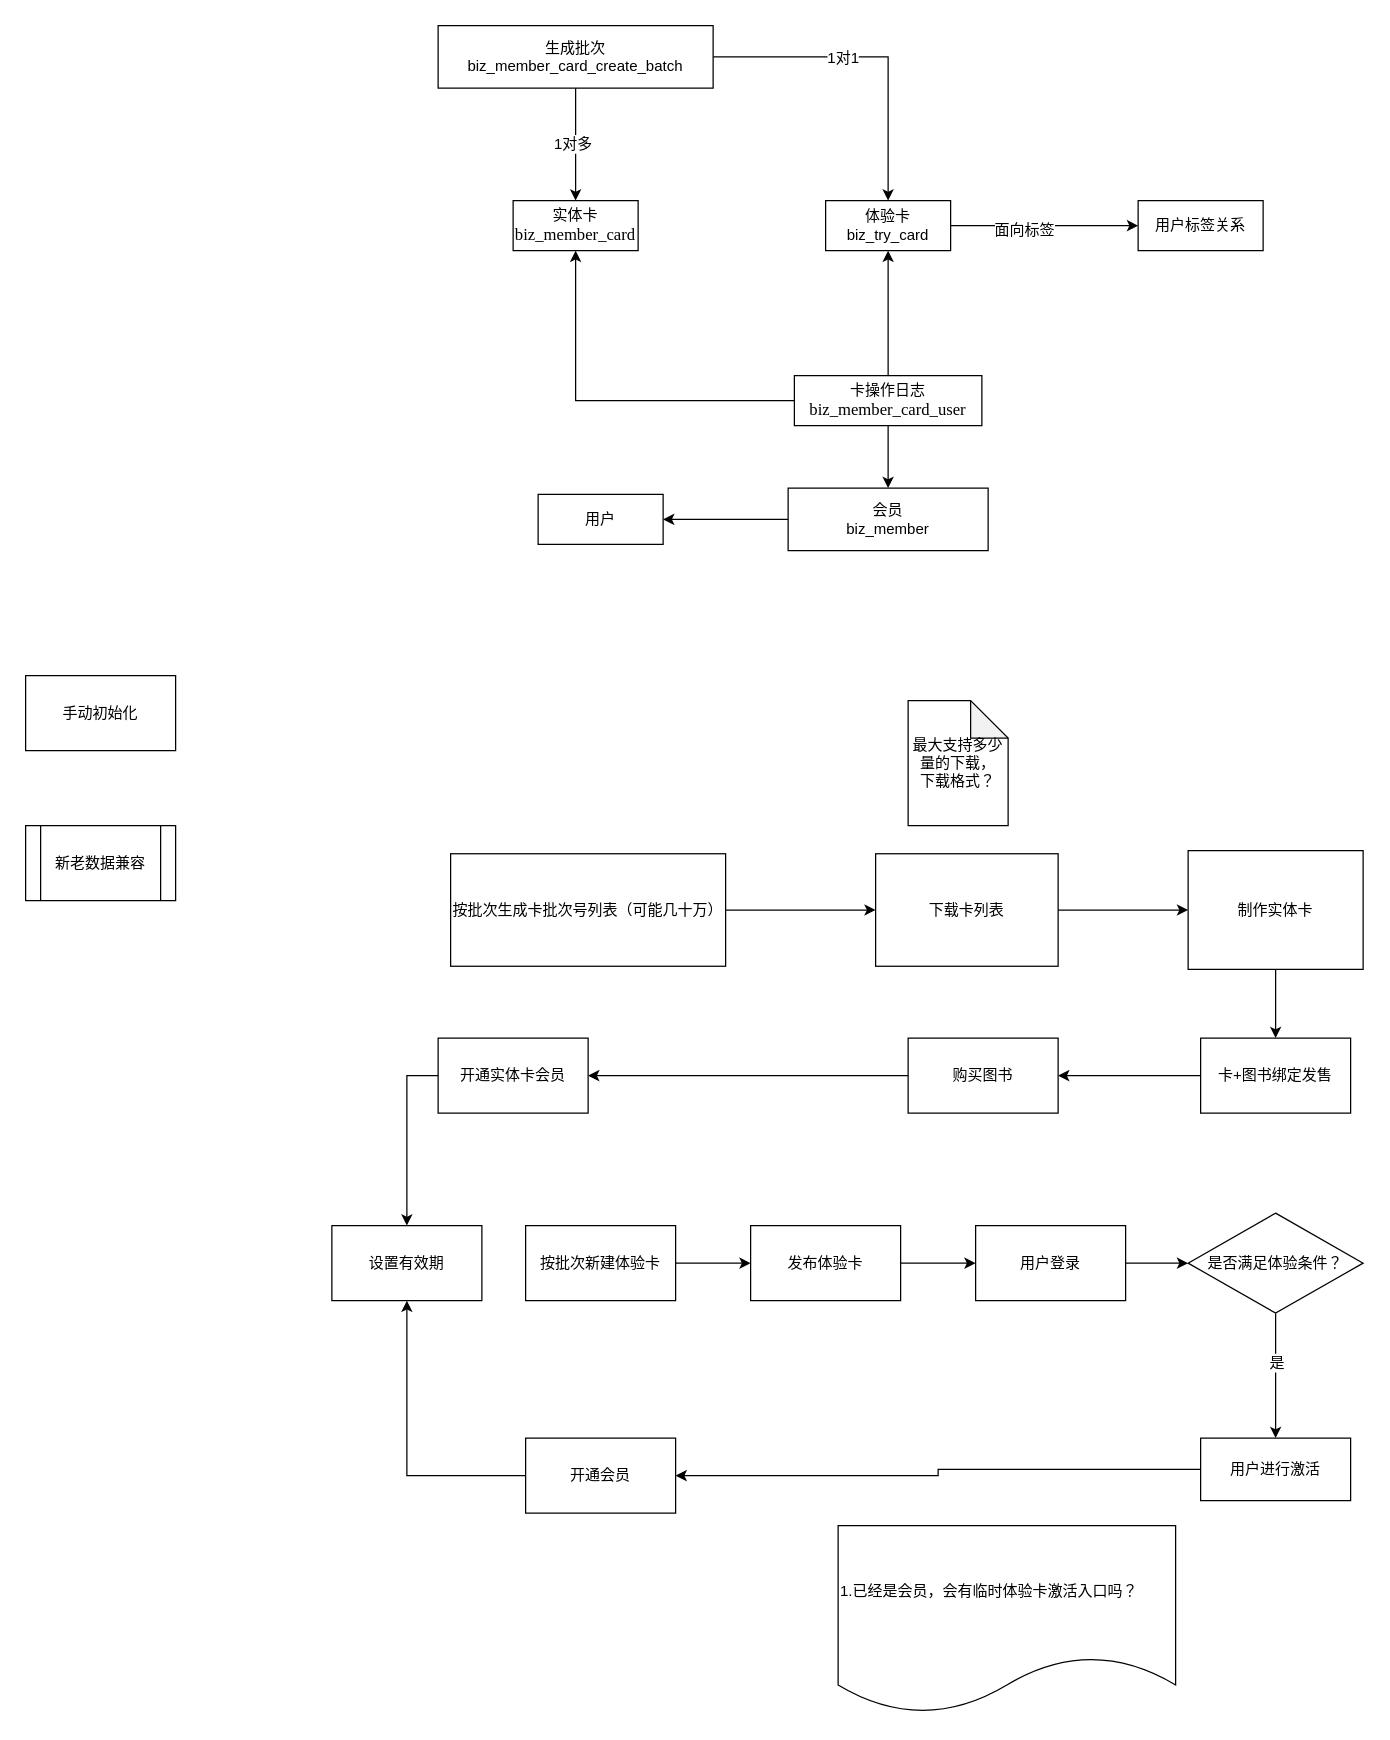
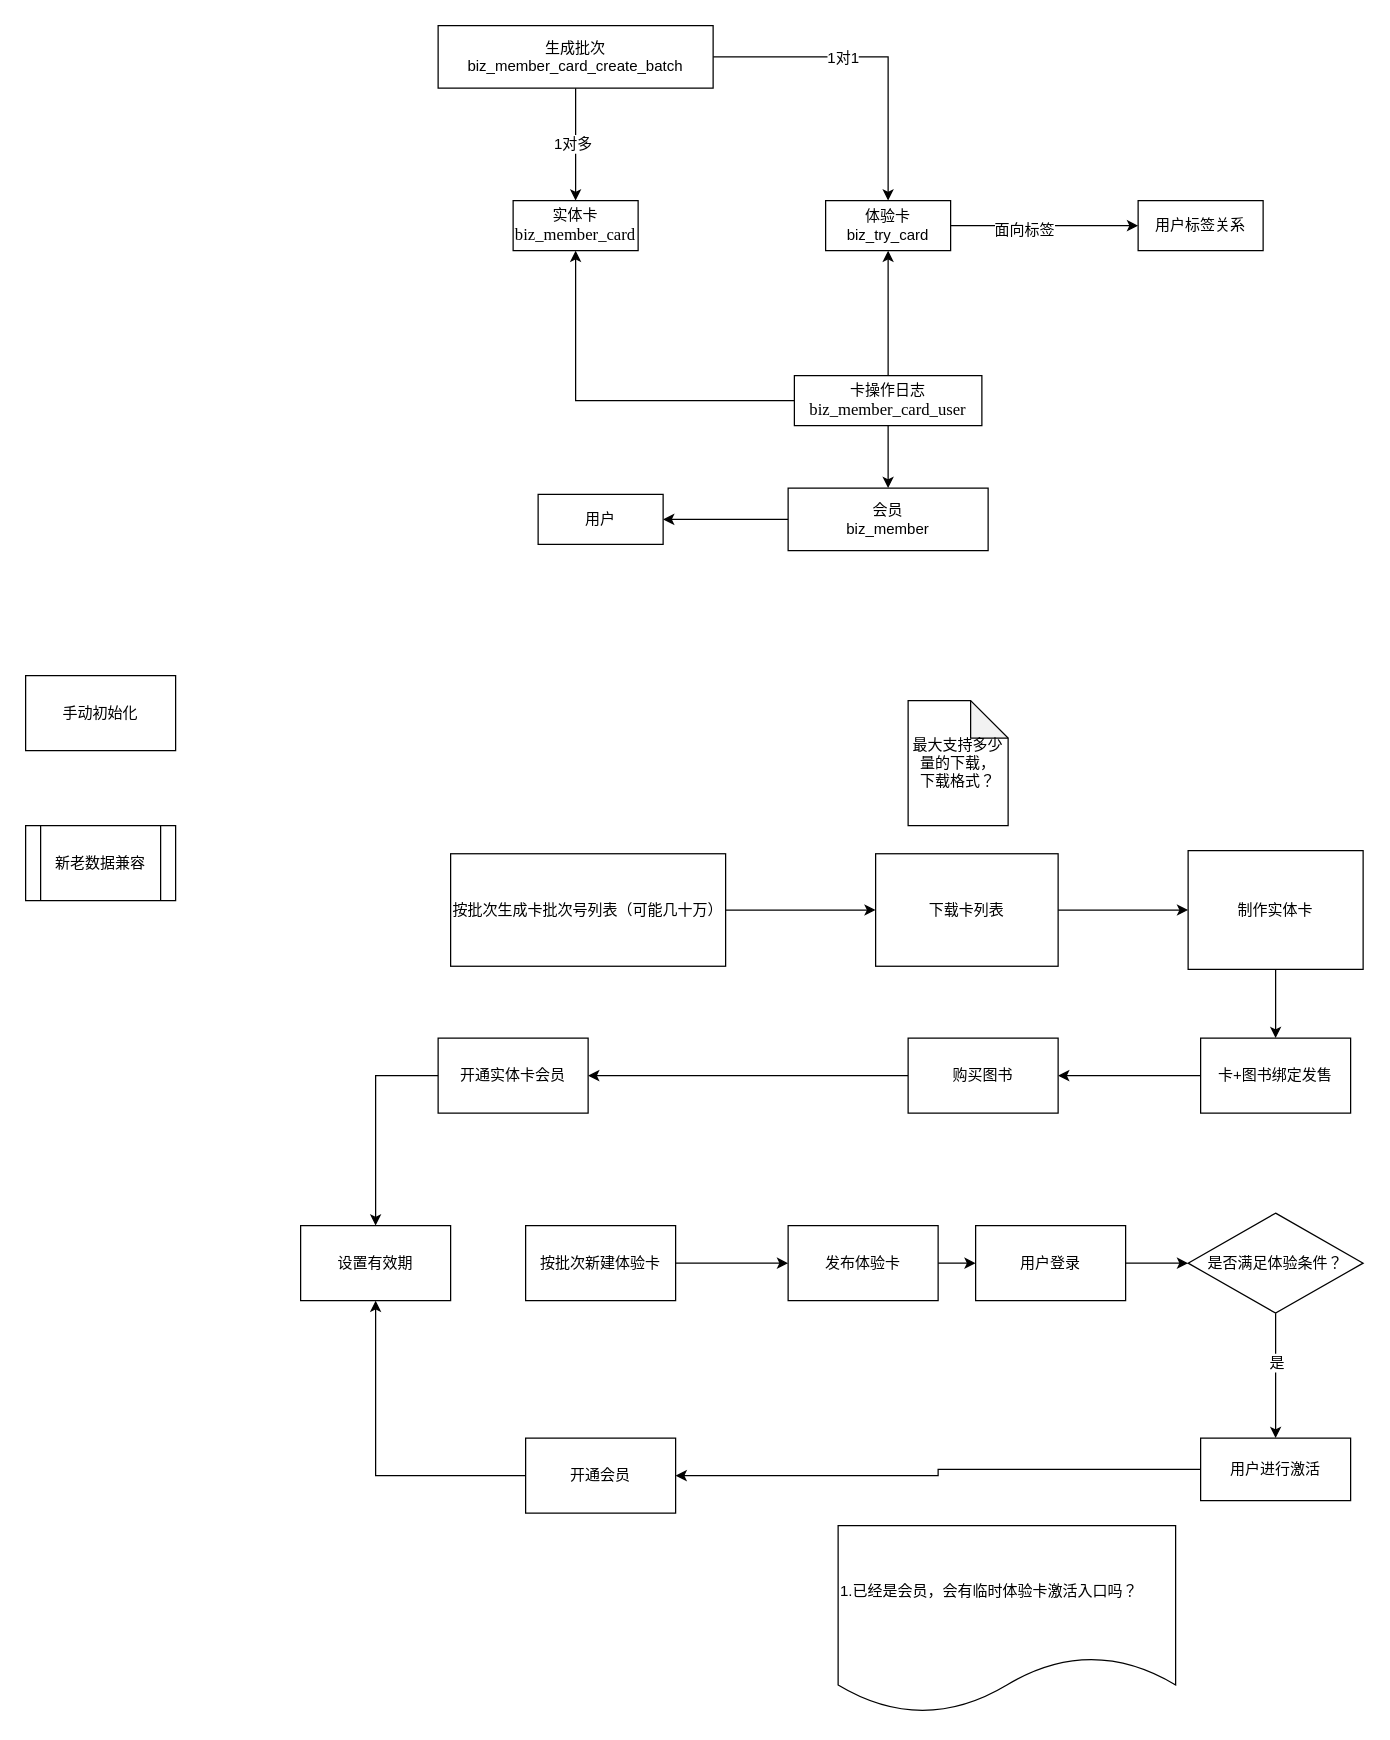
node "设置有效期": moved (407, 1263) -> (376, 1263)
node "发布体验卡": moved (826, 1263) -> (863, 1263)
